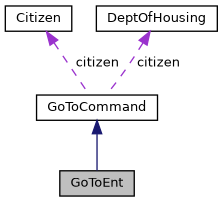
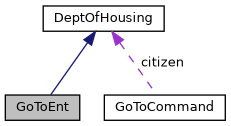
node "Citizen": removed
edge "GoToEnt" -> "GoToCommand": now "GoToEnt" -> "DeptOfHousing"
